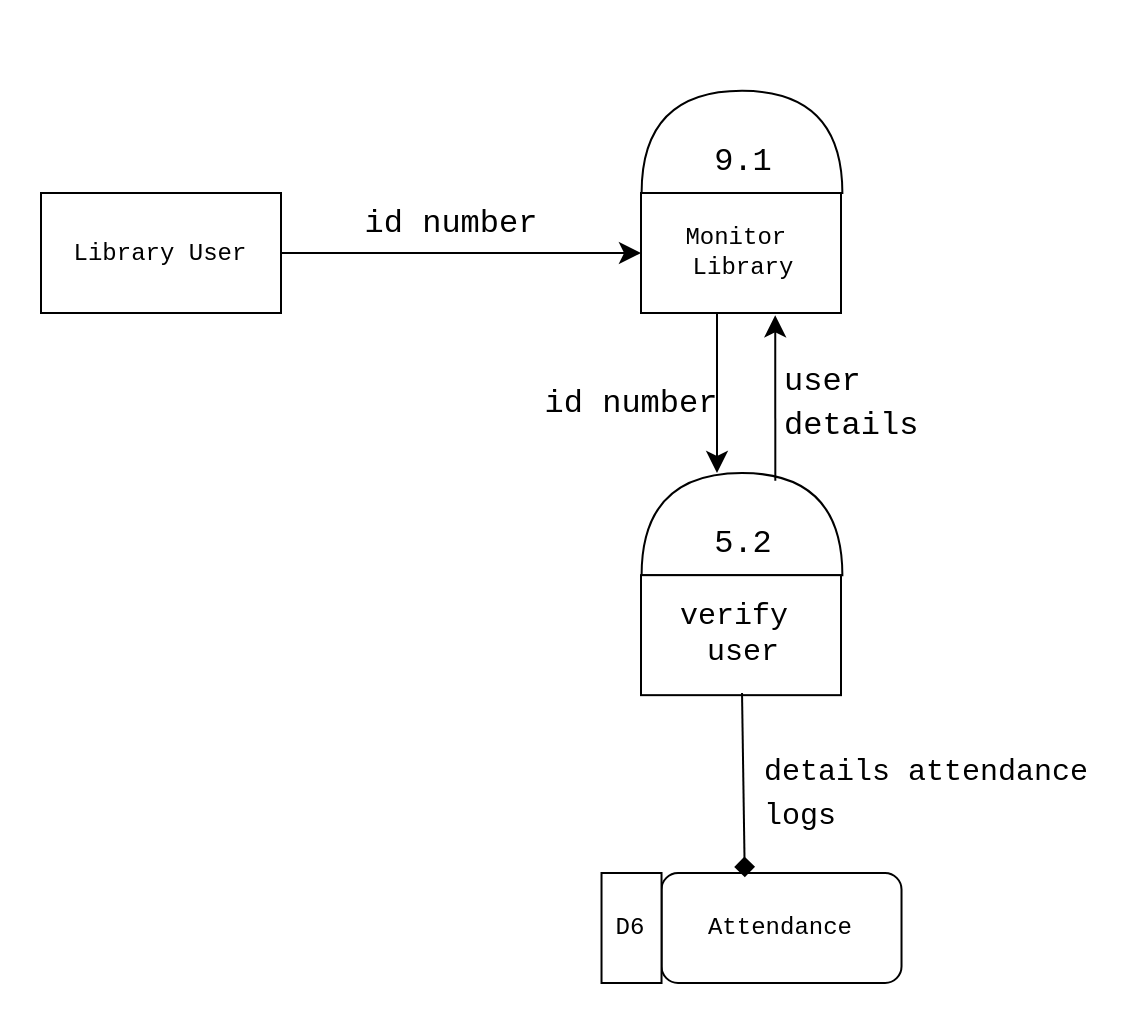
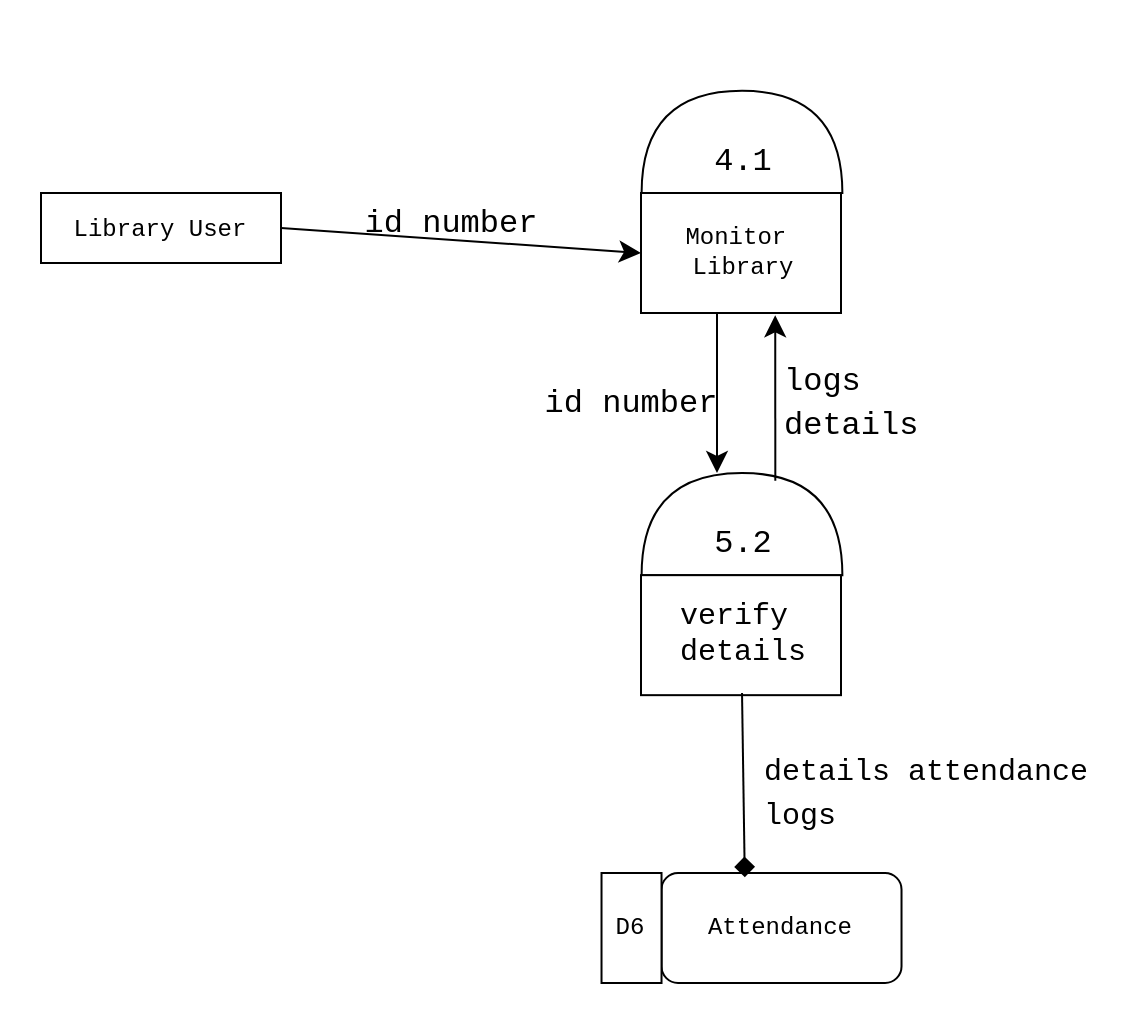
node "9.1": label "9.1" -> "4.1"
node "Library User": size 240x120 -> 240x70
node "user details": label "user details" -> "logs details"
node "verify user": label "verify user" -> "verify details"
